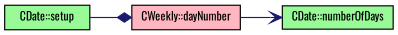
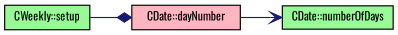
node "CDate::setup": label "CDate::setup" -> "CWeekly::setup"
node "CWeekly::dayNumber": label "CWeekly::dayNumber" -> "CDate::dayNumber"
